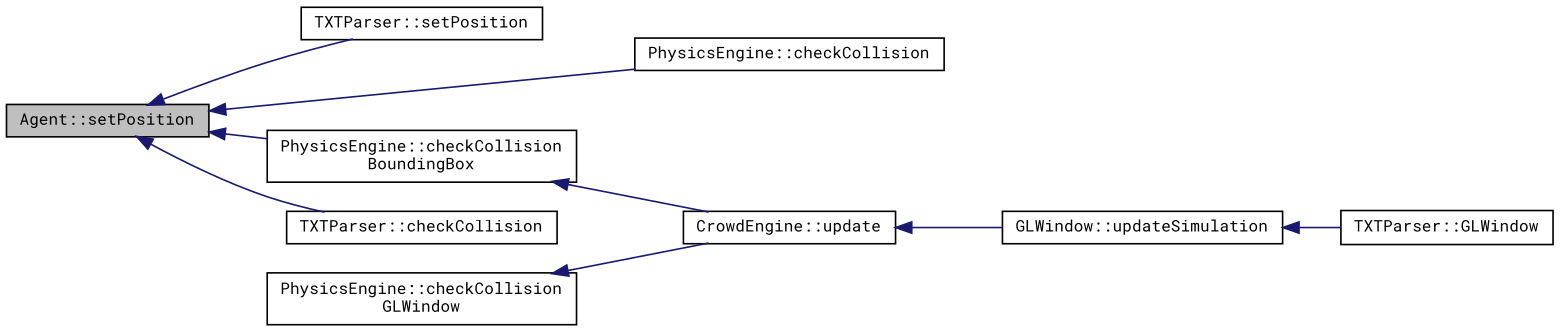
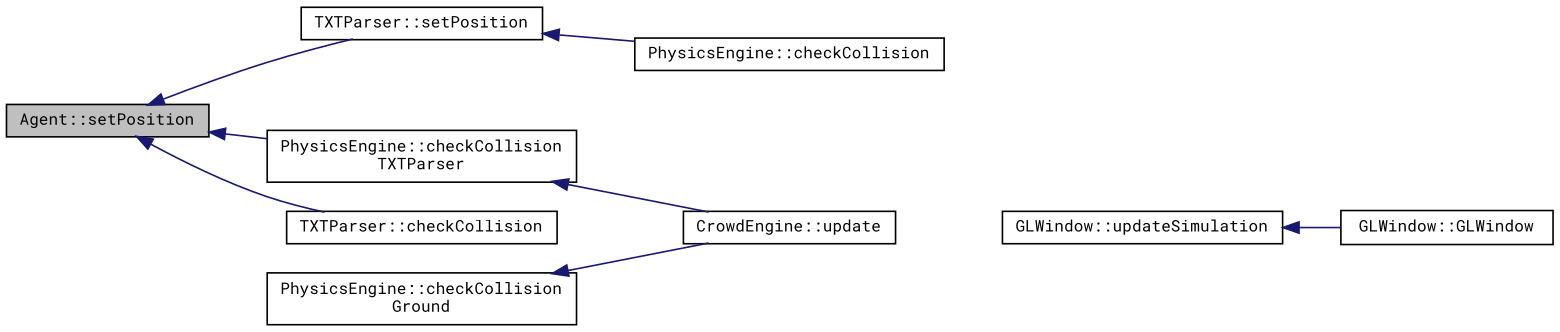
edge "PhysicsEngine::checkCollision" -> "Agent::setPosition": now "PhysicsEngine::checkCollision" -> "TXTParser::setPosition"
node "PhysicsEngine::checkCollision BoundingBox": label "PhysicsEngine::checkCollision BoundingBox" -> "PhysicsEngine::checkCollision TXTParser"
edge "GLWindow::updateSimulation" -> "CrowdEngine::update": removed
node "TXTParser::GLWindow": label "TXTParser::GLWindow" -> "GLWindow::GLWindow"
node "PhysicsEngine::checkCollision GLWindow": label "PhysicsEngine::checkCollision GLWindow" -> "PhysicsEngine::checkCollision Ground"
